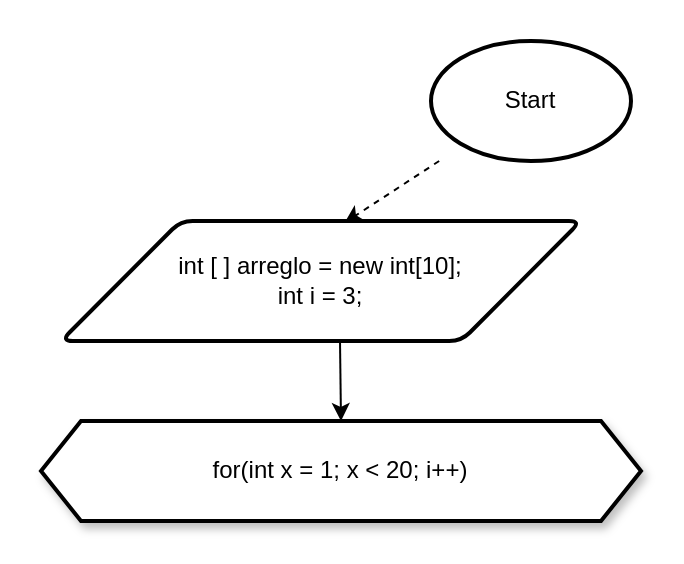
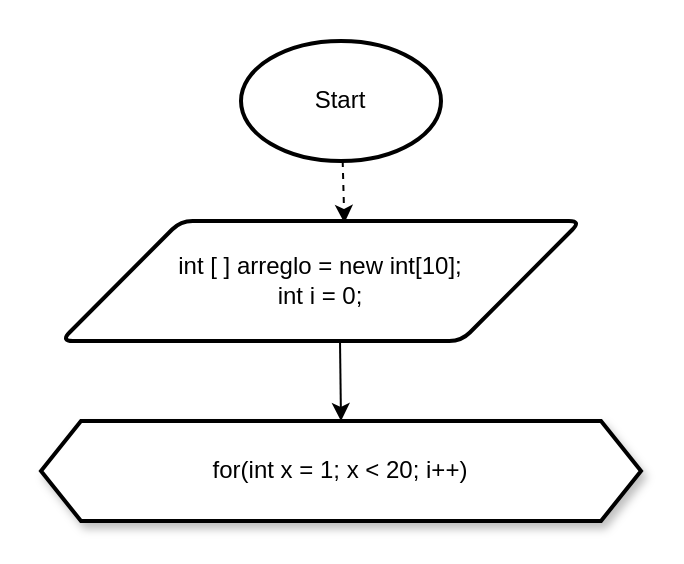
node "Start": moved (531, 101) -> (341, 101)
node "int [ ] arreglo = new int[10]; int i = 3;": label "int [ ] arreglo = new int[10]; int i = 3;" -> "int [ ] arreglo = new int[10]; int i = 0;"
